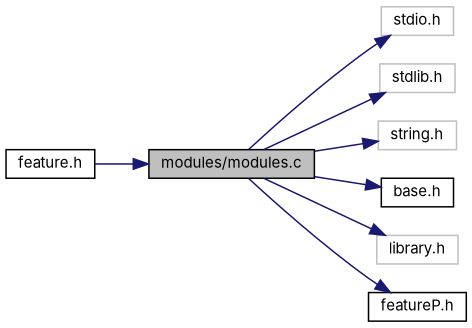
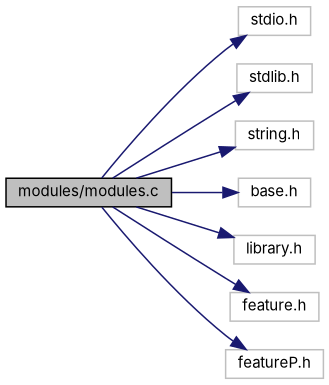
node "feature.h": color black -> grey75
edge "feature.h" -> "modules/modules.c": reversed
node "base.h": color black -> grey75
node "featureP.h": color black -> grey75
